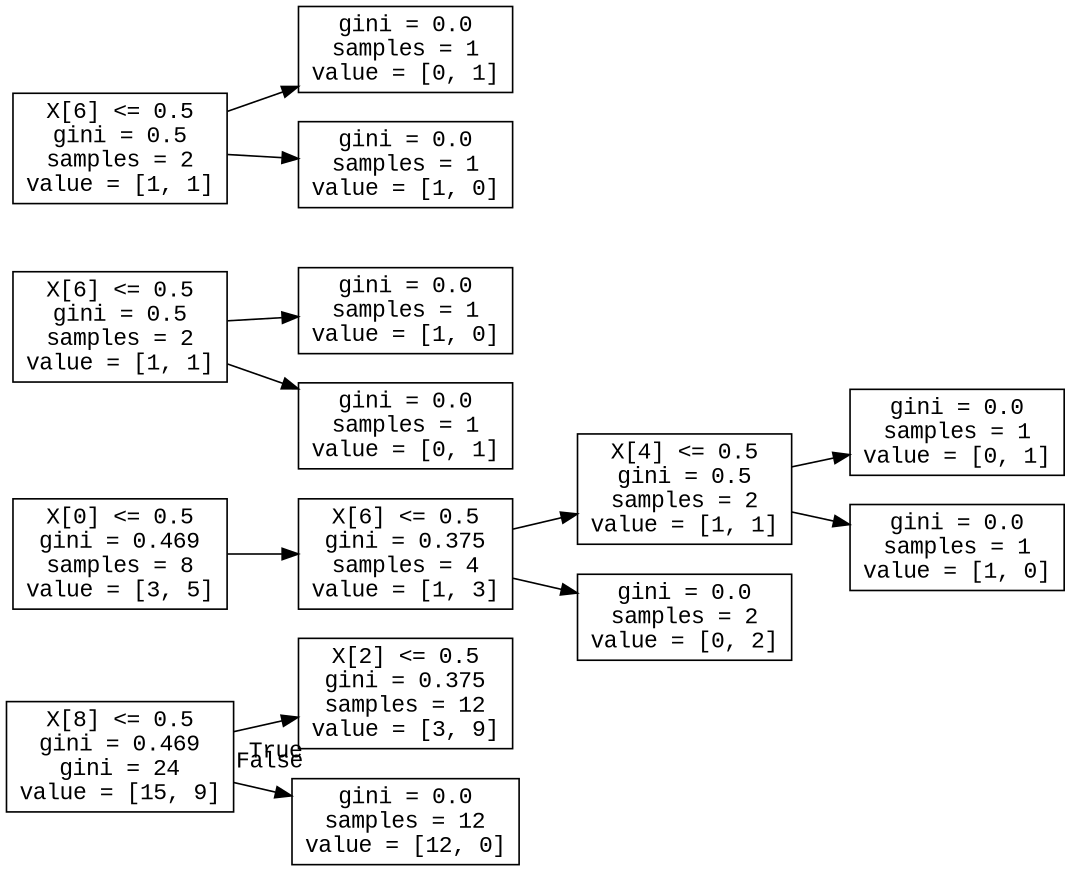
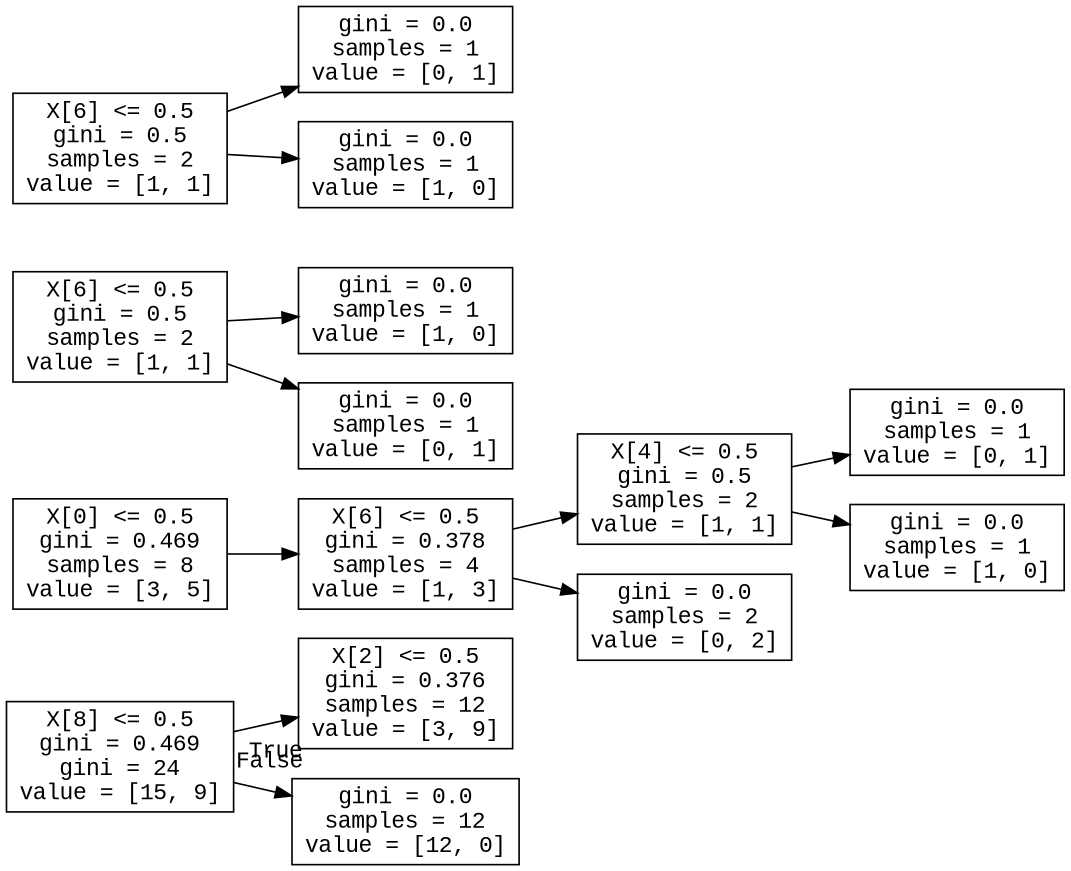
node "X[6] <= 0.5 gini = 0.375 samples = 4 value = [1, 3]": label "X[6] <= 0.5 gini = 0.375 samples = 4 value = [1, 3]" -> "X[6] <= 0.5 gini = 0.378 samples = 4 value = [1, 3]"
node "X[2] <= 0.5 gini = 0.375 samples = 12 value = [3, 9]": label "X[2] <= 0.5 gini = 0.375 samples = 12 value = [3, 9]" -> "X[2] <= 0.5 gini = 0.376 samples = 12 value = [3, 9]"
